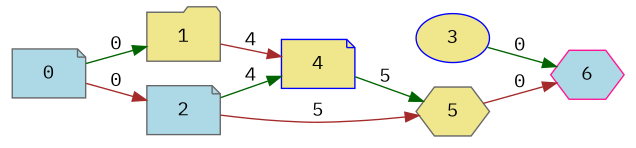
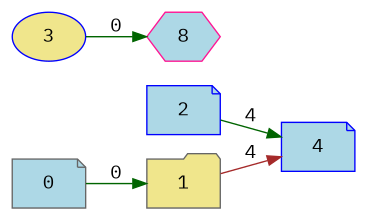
node "4": fillcolor khaki -> lightblue
node "6": label "6" -> "8"
edge "0" -> "2": removed, label "0"
node "2": color gray40 -> blue
node "5": removed
